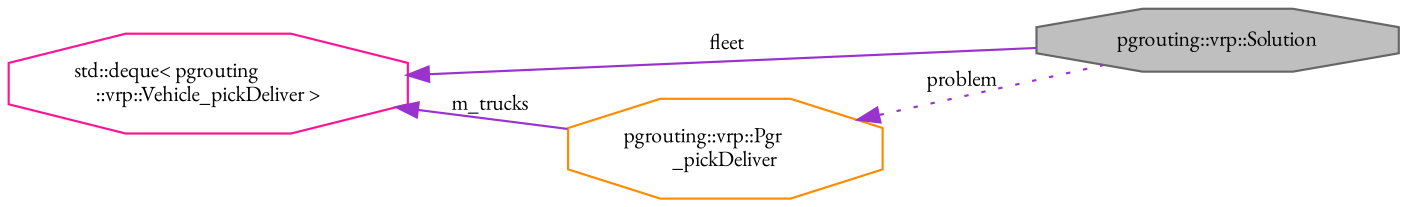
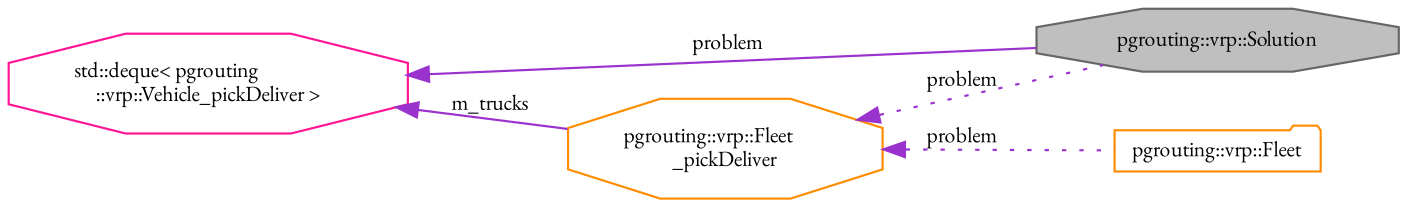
edge "pgrouting::vrp::Solution" -> "std::deque< pgrouting ::vrp::Vehicle_pickDeliver >": label " fleet" -> " problem"
node "pgrouting::vrp::Pgr _pickDeliver": label "pgrouting::vrp::Pgr _pickDeliver" -> "pgrouting::vrp::Fleet _pickDeliver"
node "pgrouting::vrp::Fleet": added
